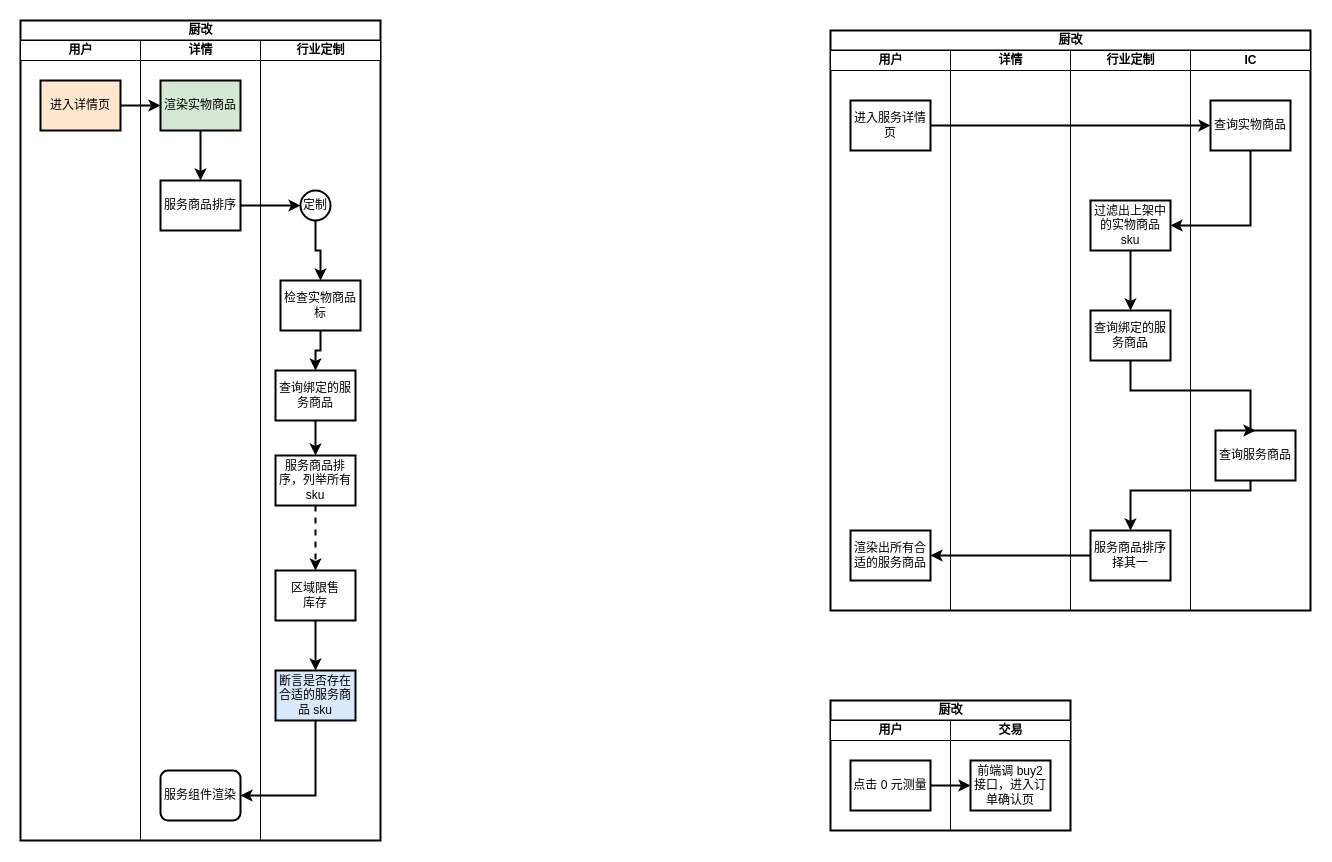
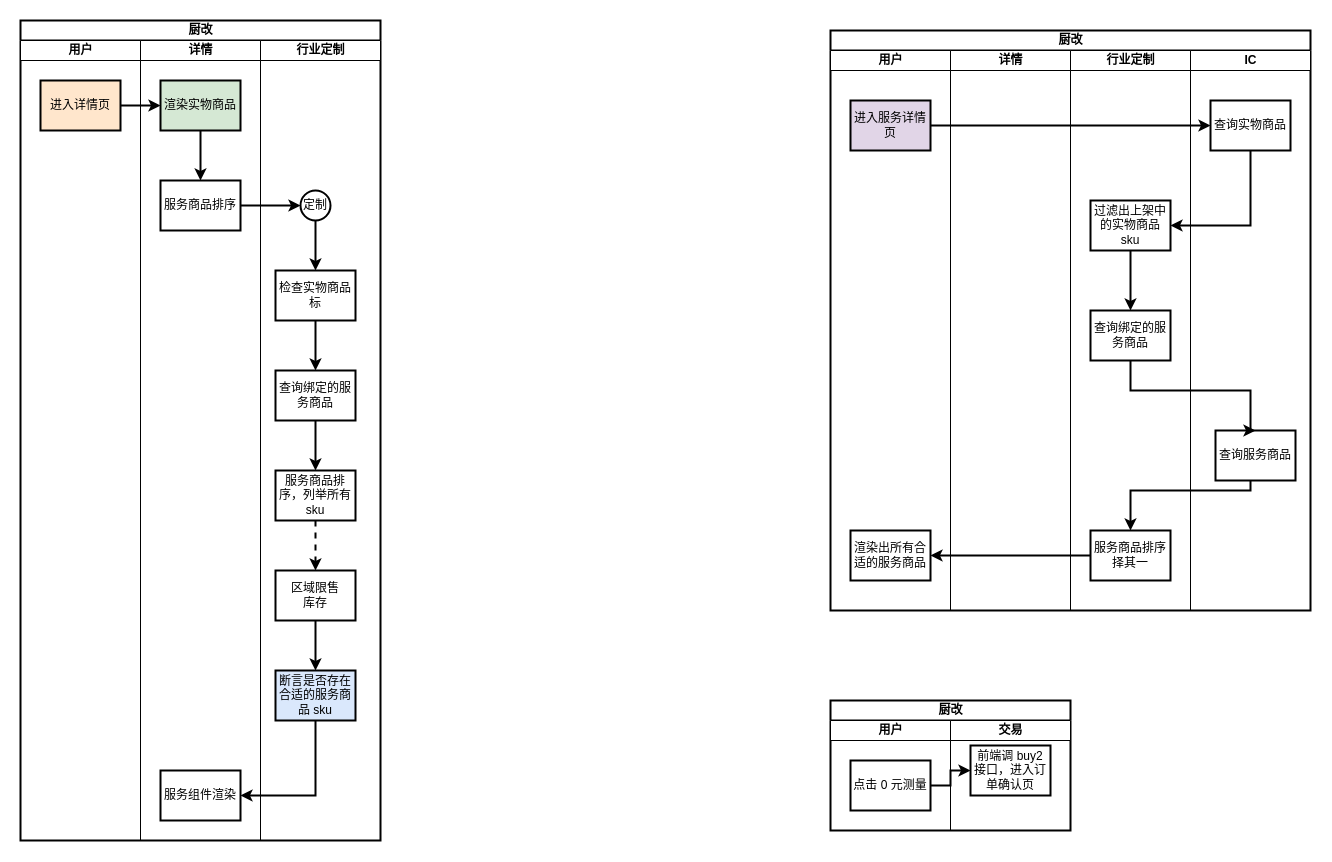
node "进入服务详情页": fillcolor #ffffff -> #e1d5e7
node "检查实物商品标": moved (321, 306) -> (316, 296)
node "服务商品排序，列举所有 sku": moved (316, 481) -> (316, 496)
node "前端调 buy2 接口，进入订单确认页": moved (1011, 786) -> (1011, 771)
node "服务组件渲染": shape rounded rectangle -> rectangle
